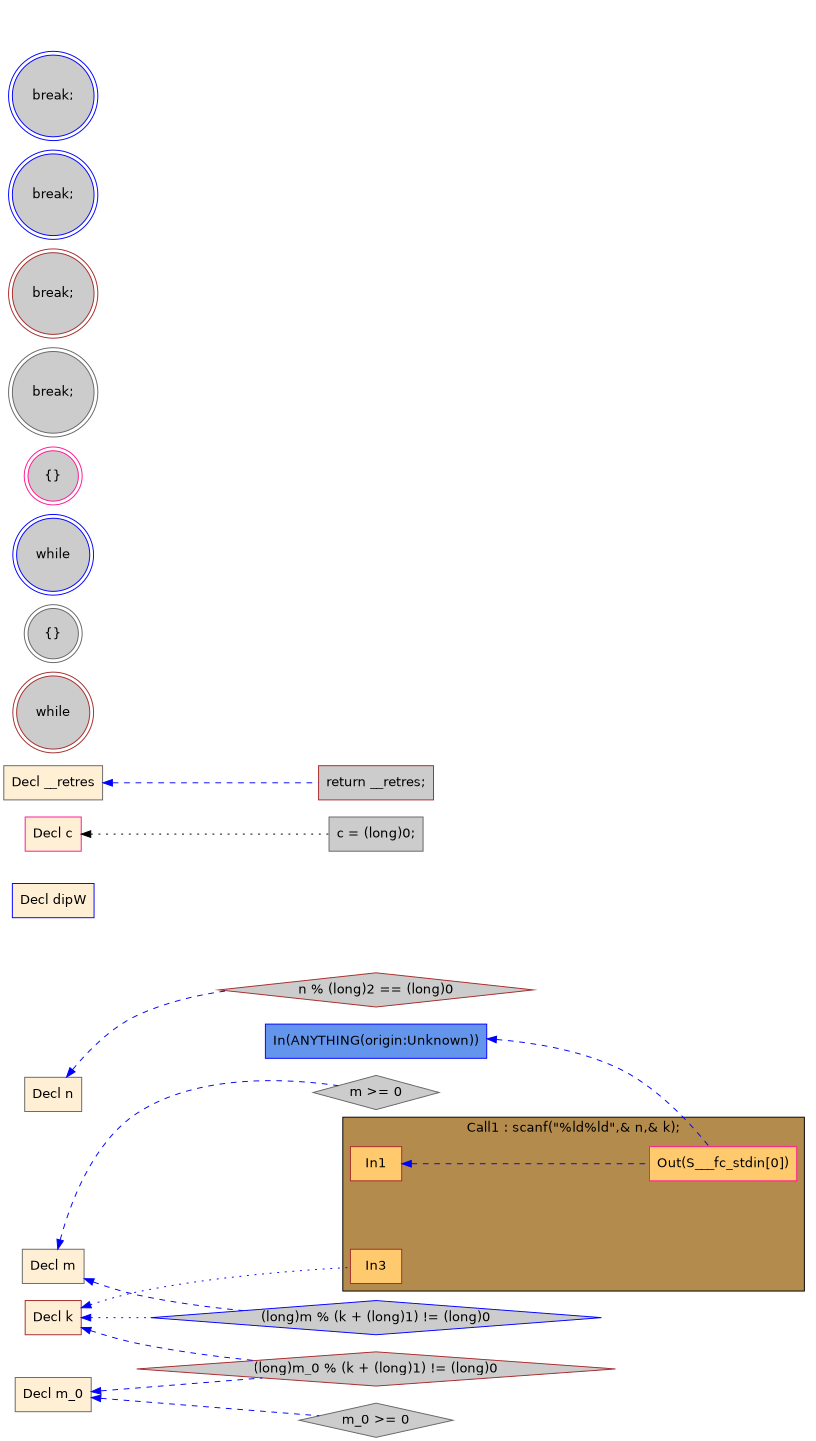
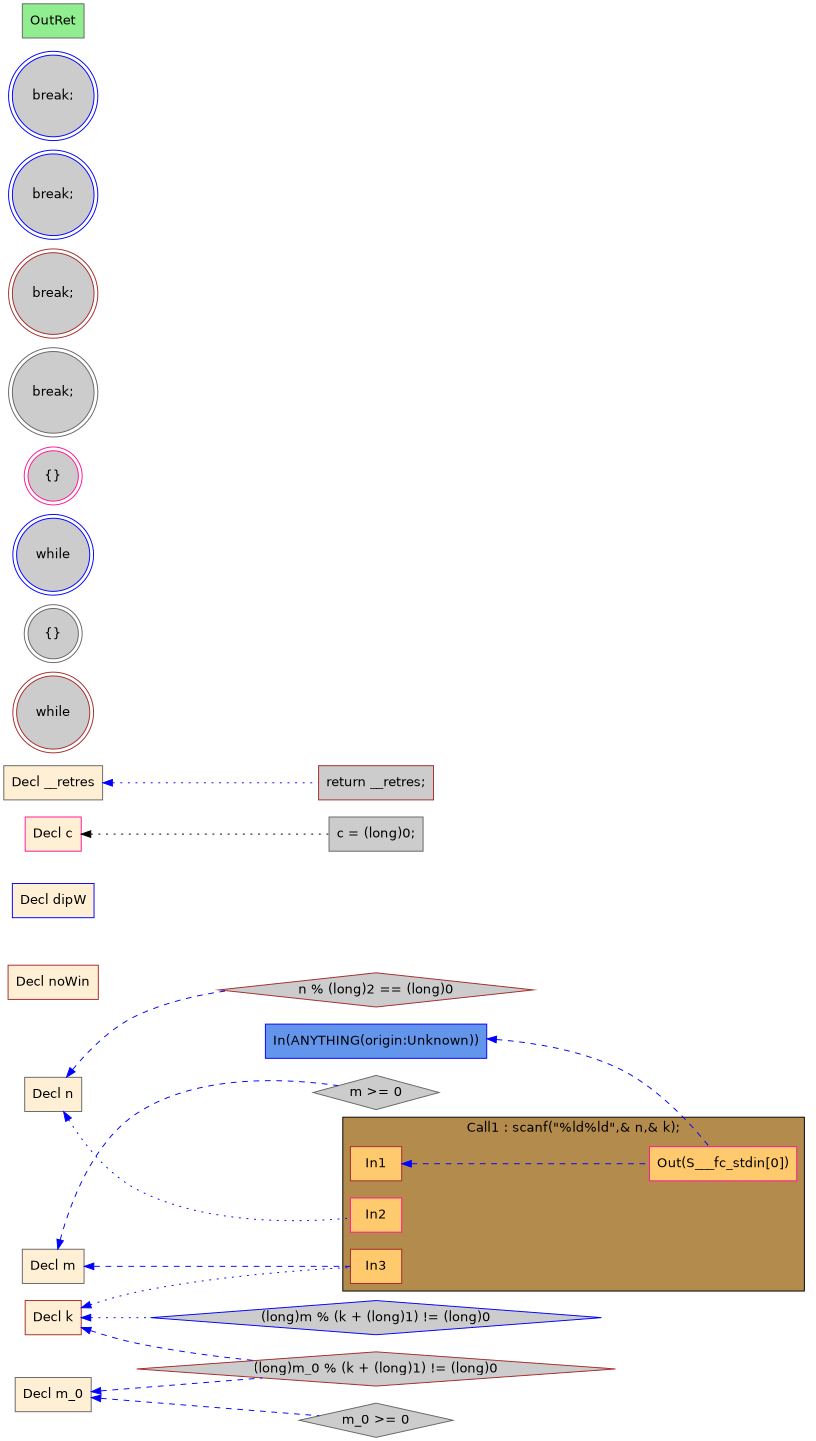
node "OutRet": added
edge "return __retres;" -> "Decl __retres": style dashed -> dotted
node "Decl noWin": added
node "In2": added
edge "(long)m % (k + (long)1) != (long)0" -> "Decl m": now "In3" -> "Decl m"
